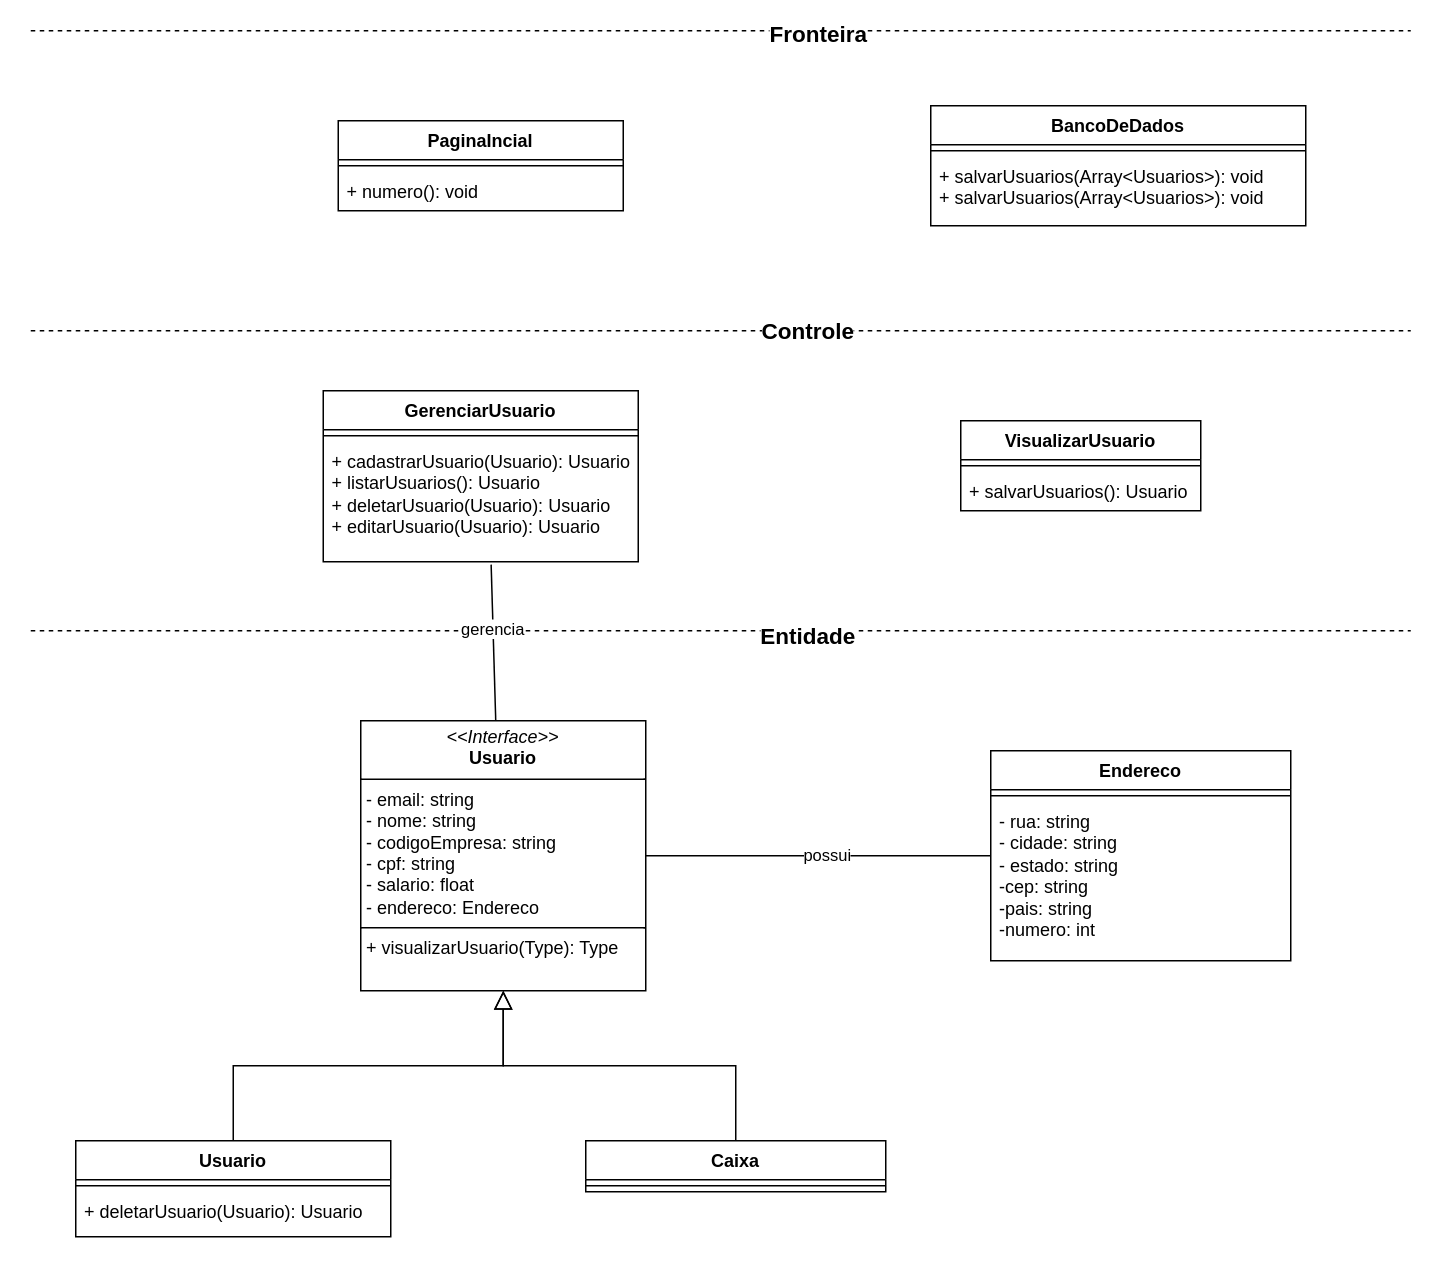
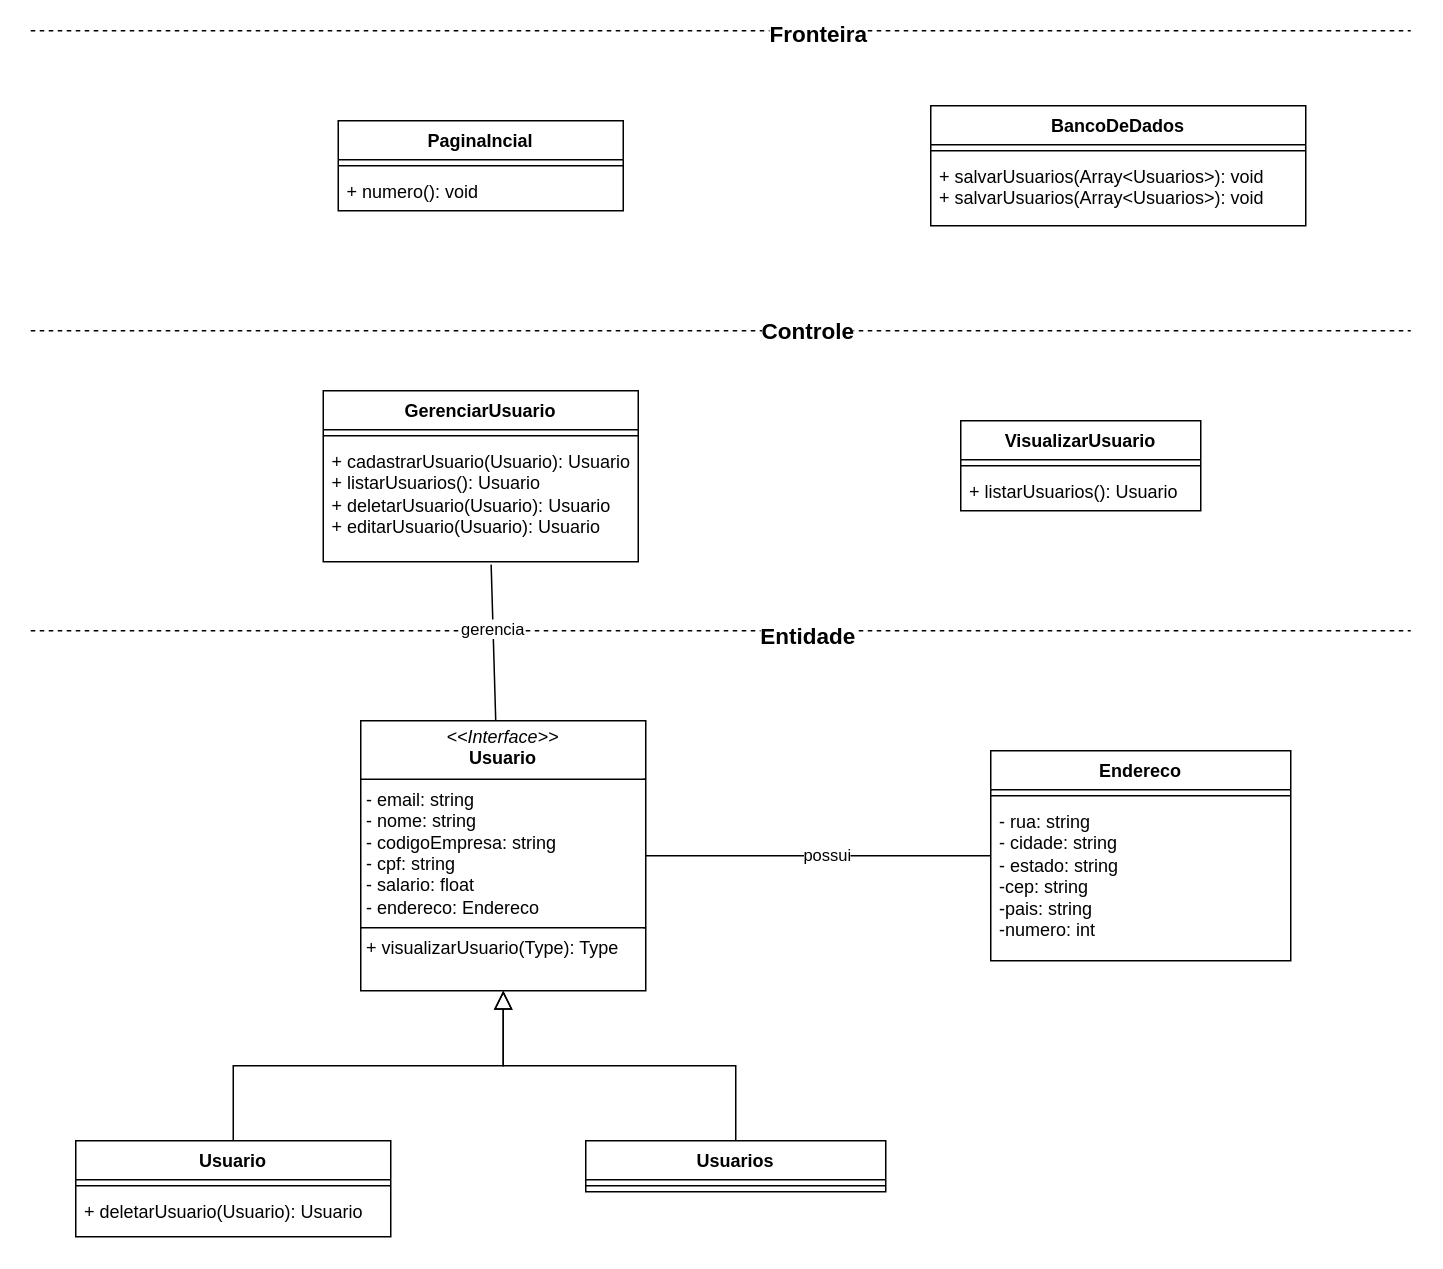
node "+ salvarUsuarios(): Usuario": label "+ salvarUsuarios(): Usuario" -> "+ listarUsuarios(): Usuario"
node "Caixa": label "Caixa" -> "Usuarios"
